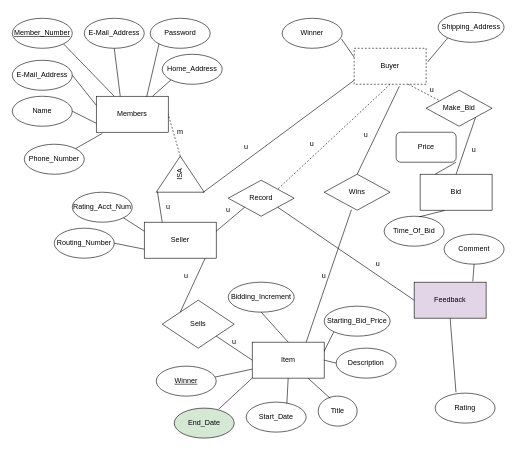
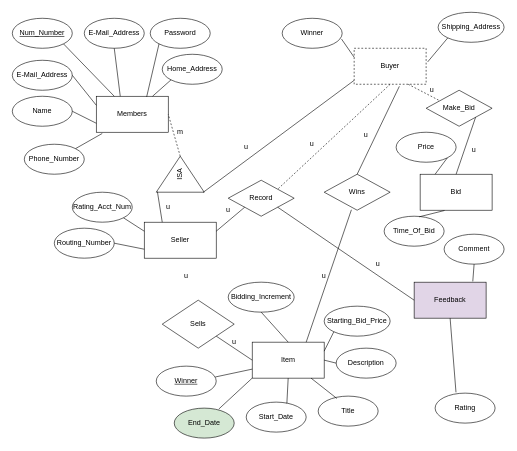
node "Member_Number": label "Member_Number" -> "Num_Number"
node "Price": shape rounded rectangle -> ellipse
edge "Seller" -- "Sells": removed
node "Title": size 39x30 -> 60x30
